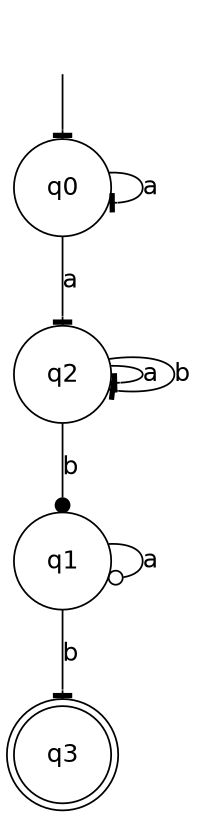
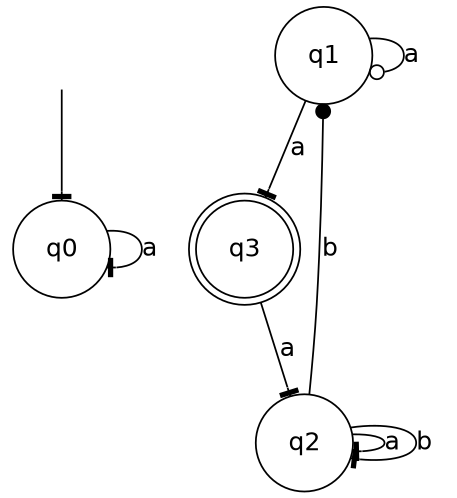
edge "q0" -> "q2": now "q3" -> "q2"
edge "q1" -> "q3": label "b" -> "a"
